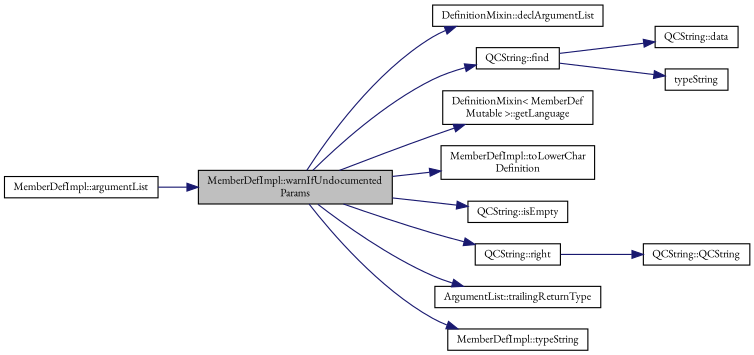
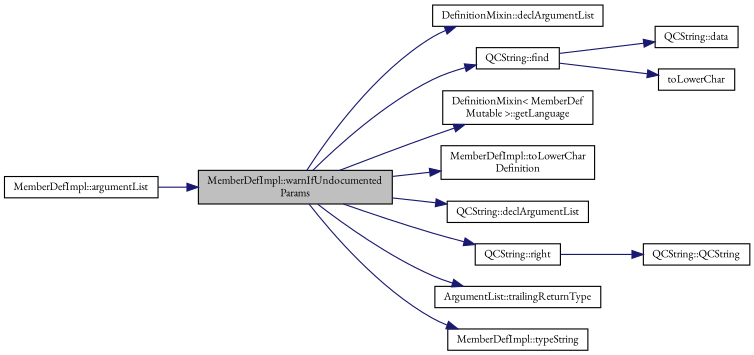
node "typeString": label "typeString" -> "toLowerChar"
node "QCString::isEmpty": label "QCString::isEmpty" -> "QCString::declArgumentList"
